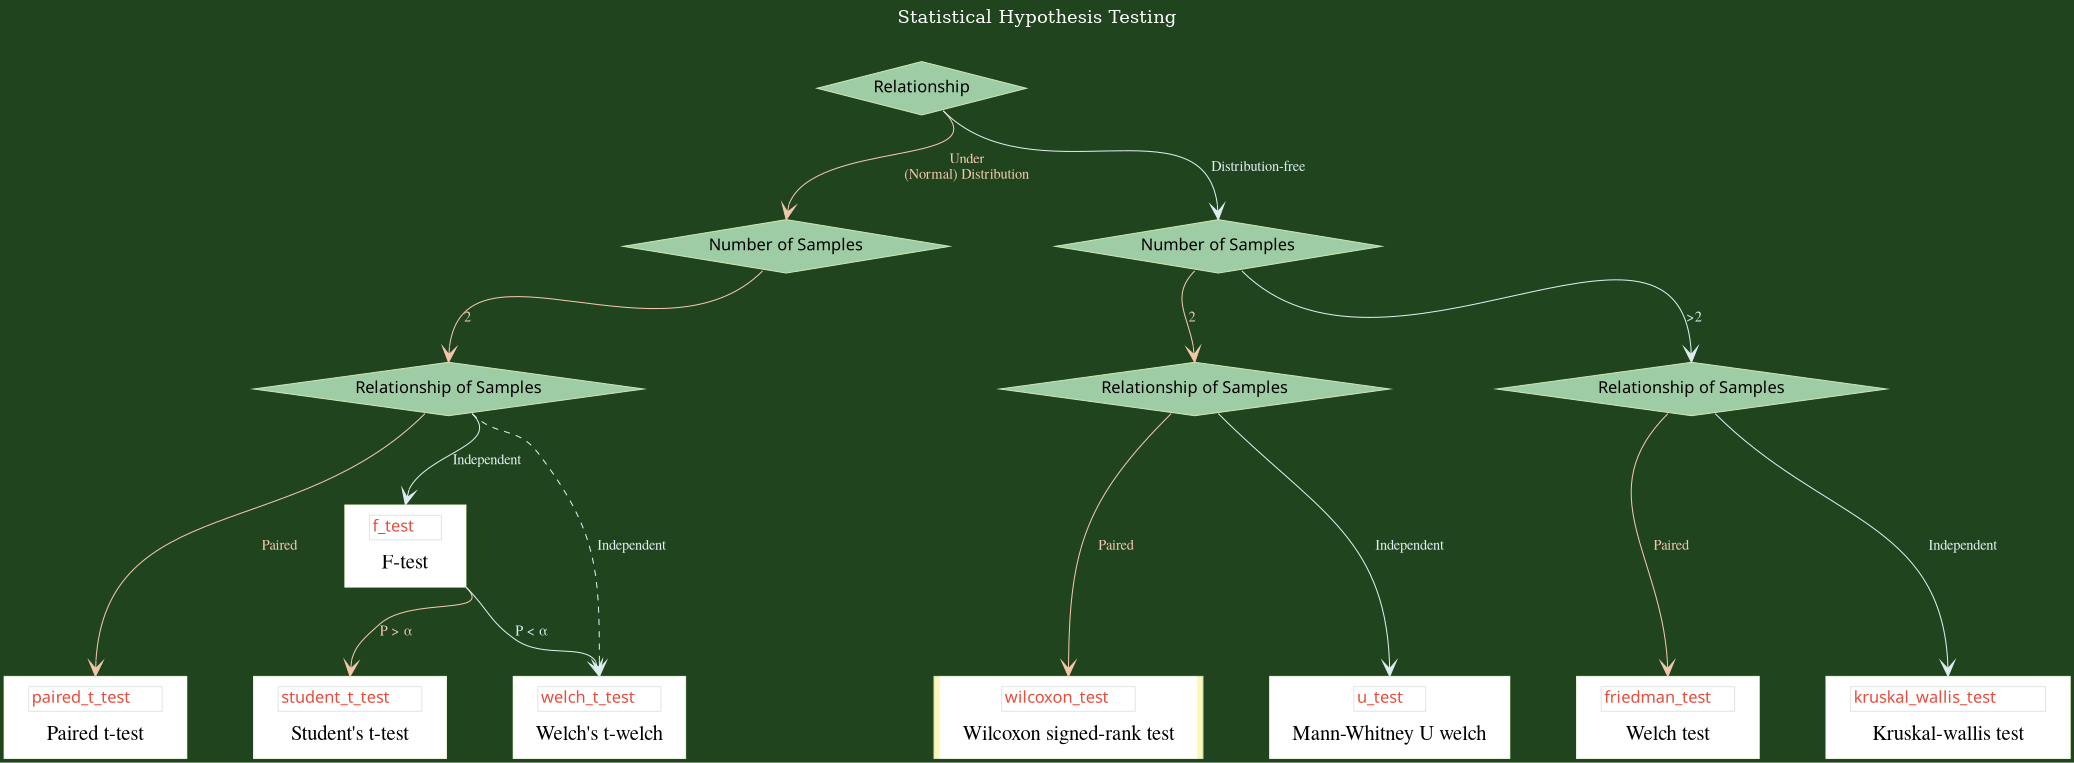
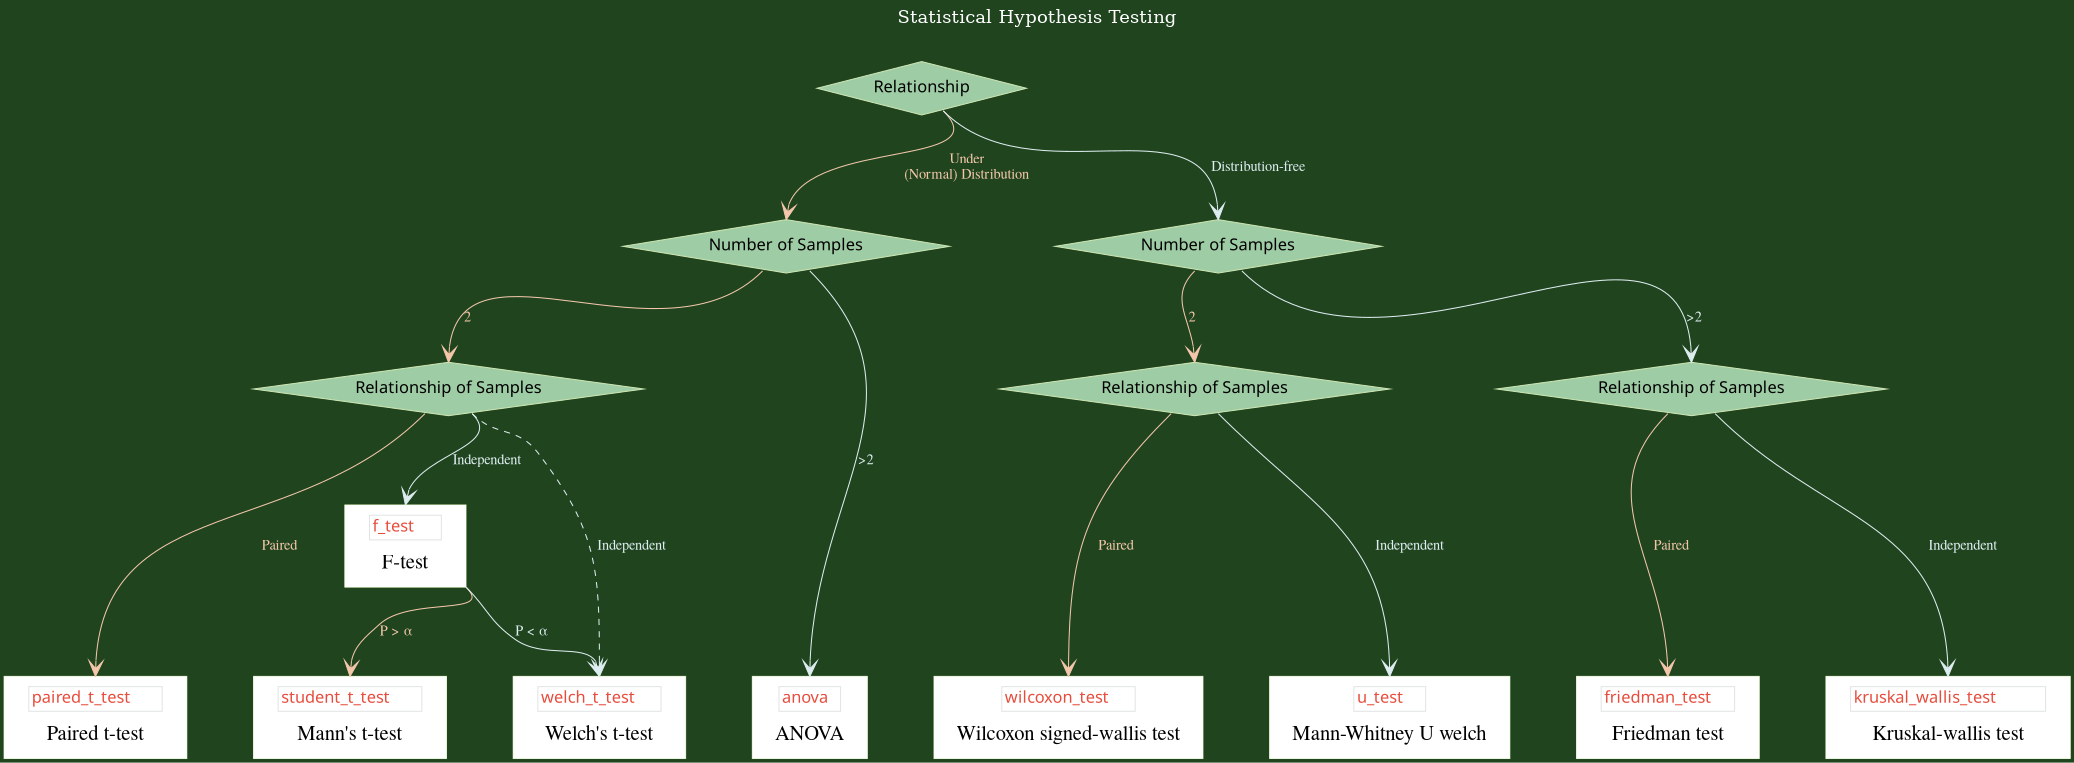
node "anova": added
node "student_t_test": text "Student's t-test" -> "Mann's t-test"
node "welch_t_test": text "Welch's t-welch" -> "Welch's t-test"
node "wilcoxon_test": text "Wilcoxon signed-rank test" -> "Wilcoxon signed-wallis test"
node "friedman_test": text "Welch test" -> "Friedman test"
